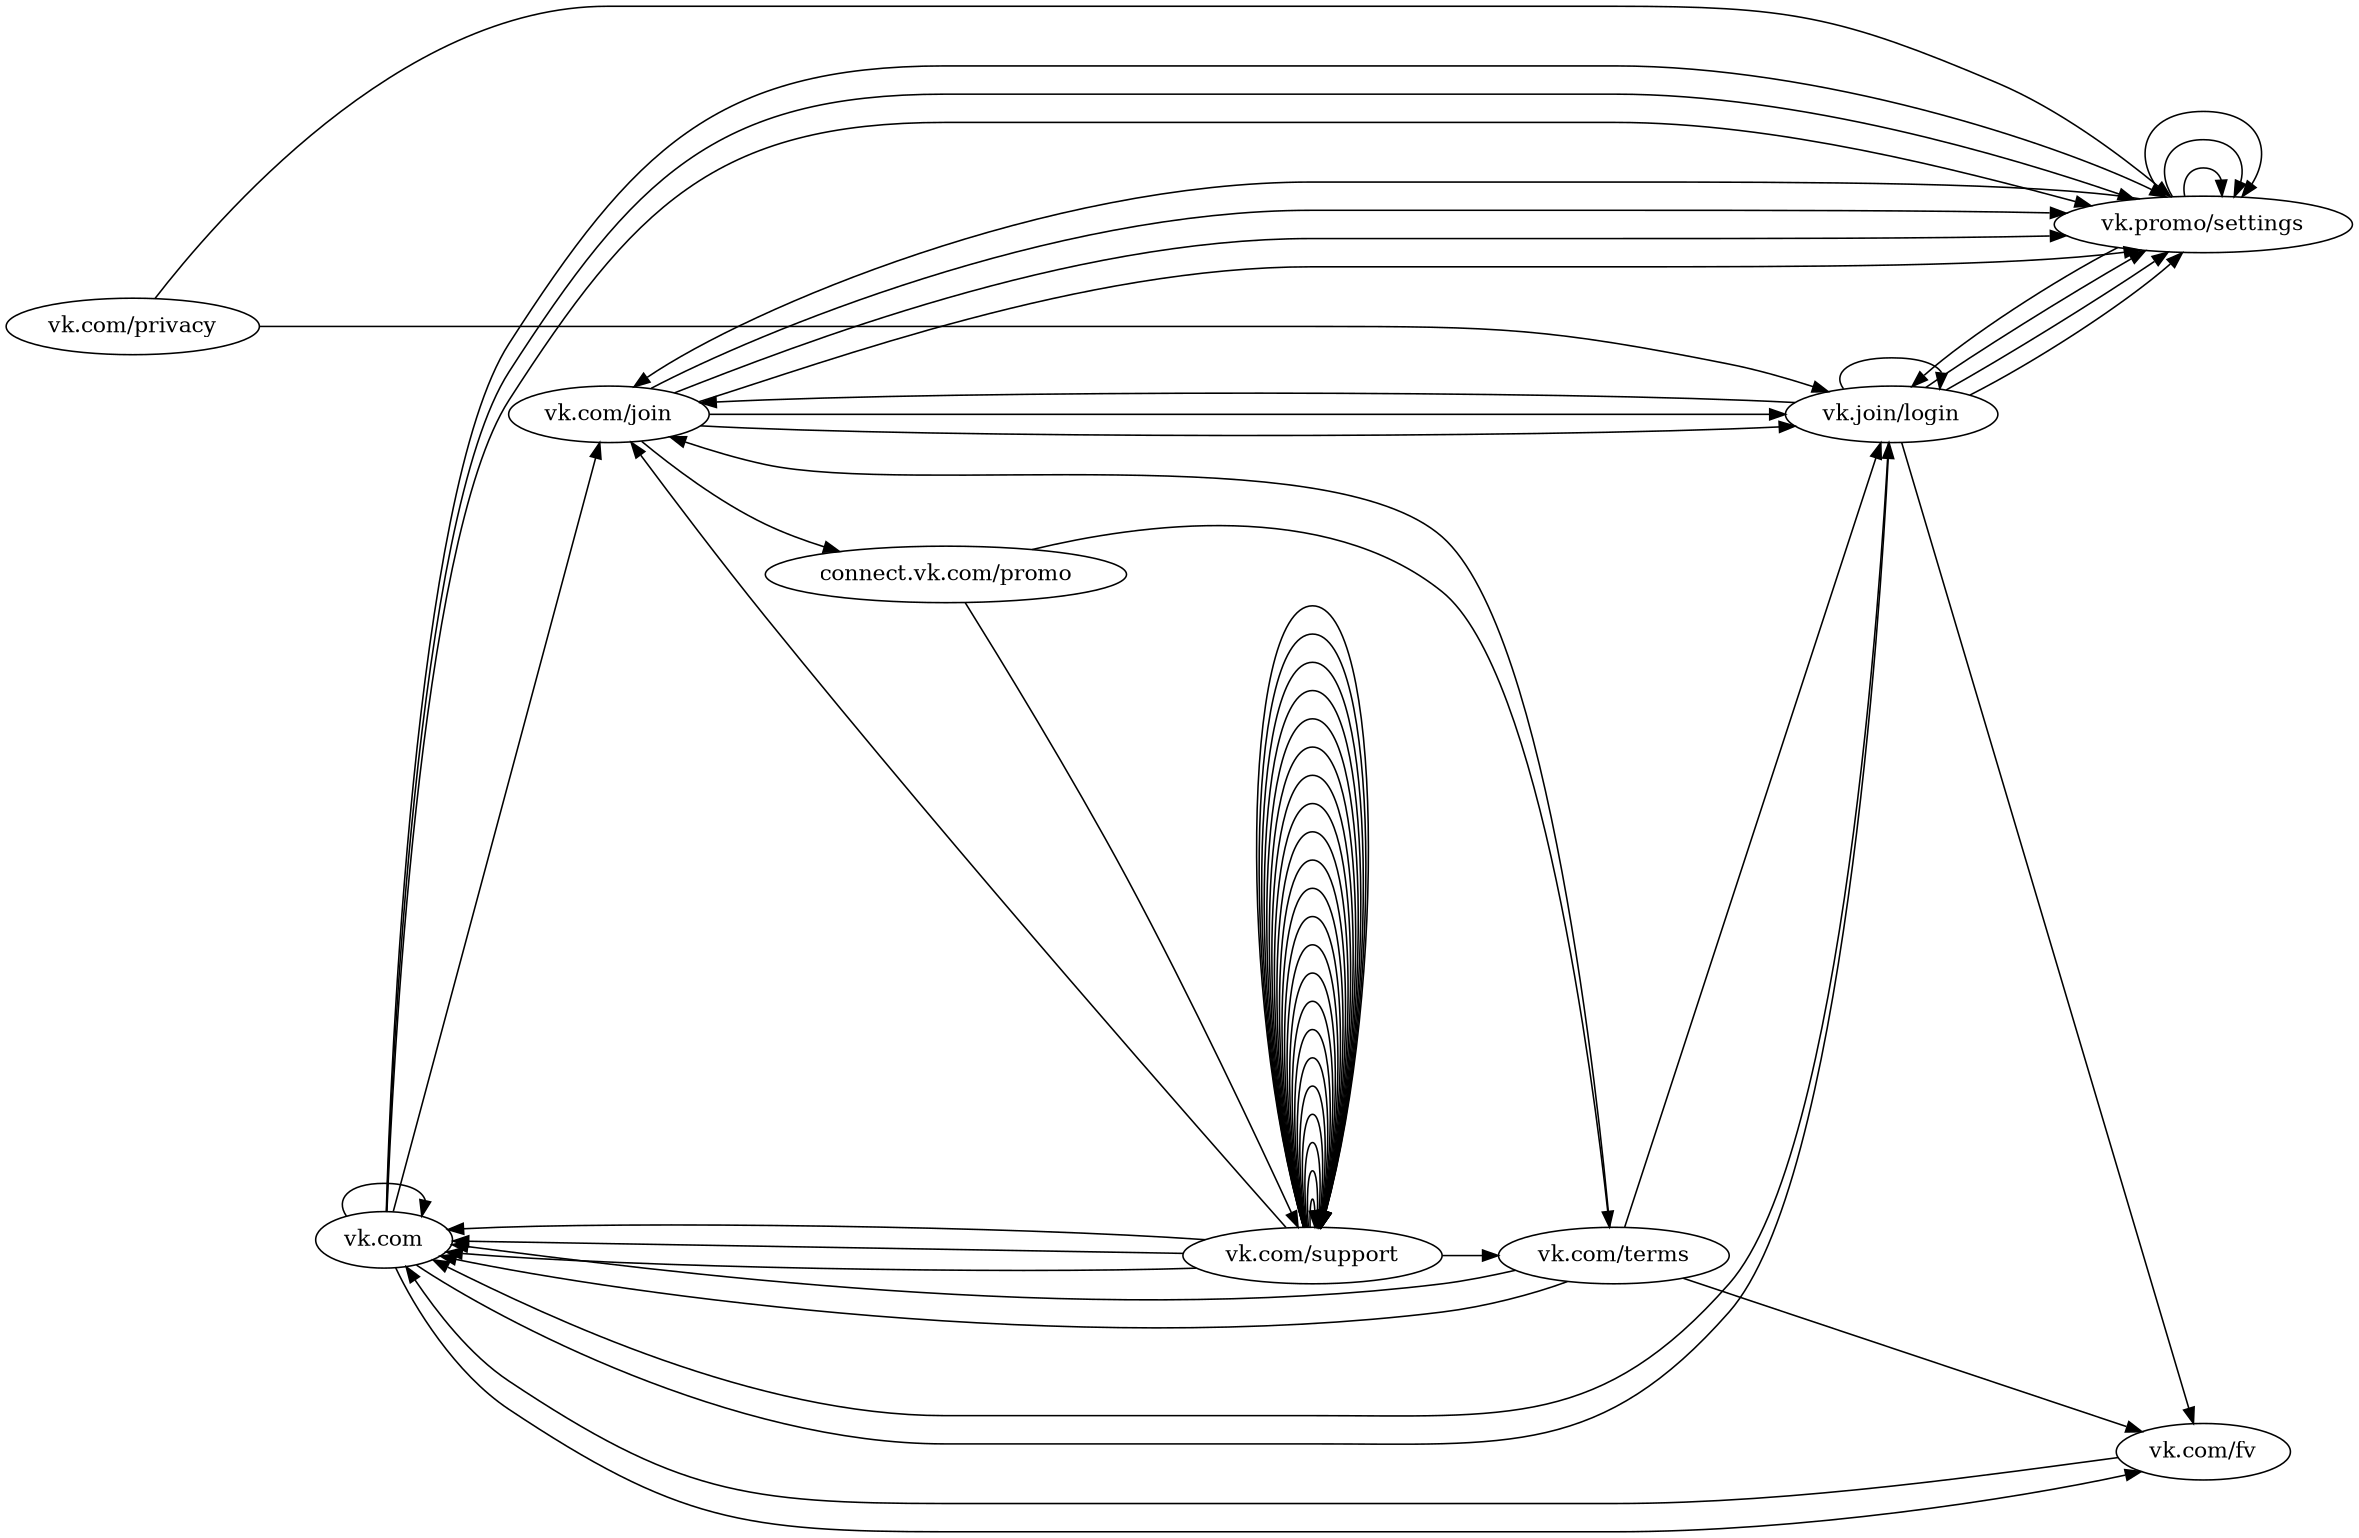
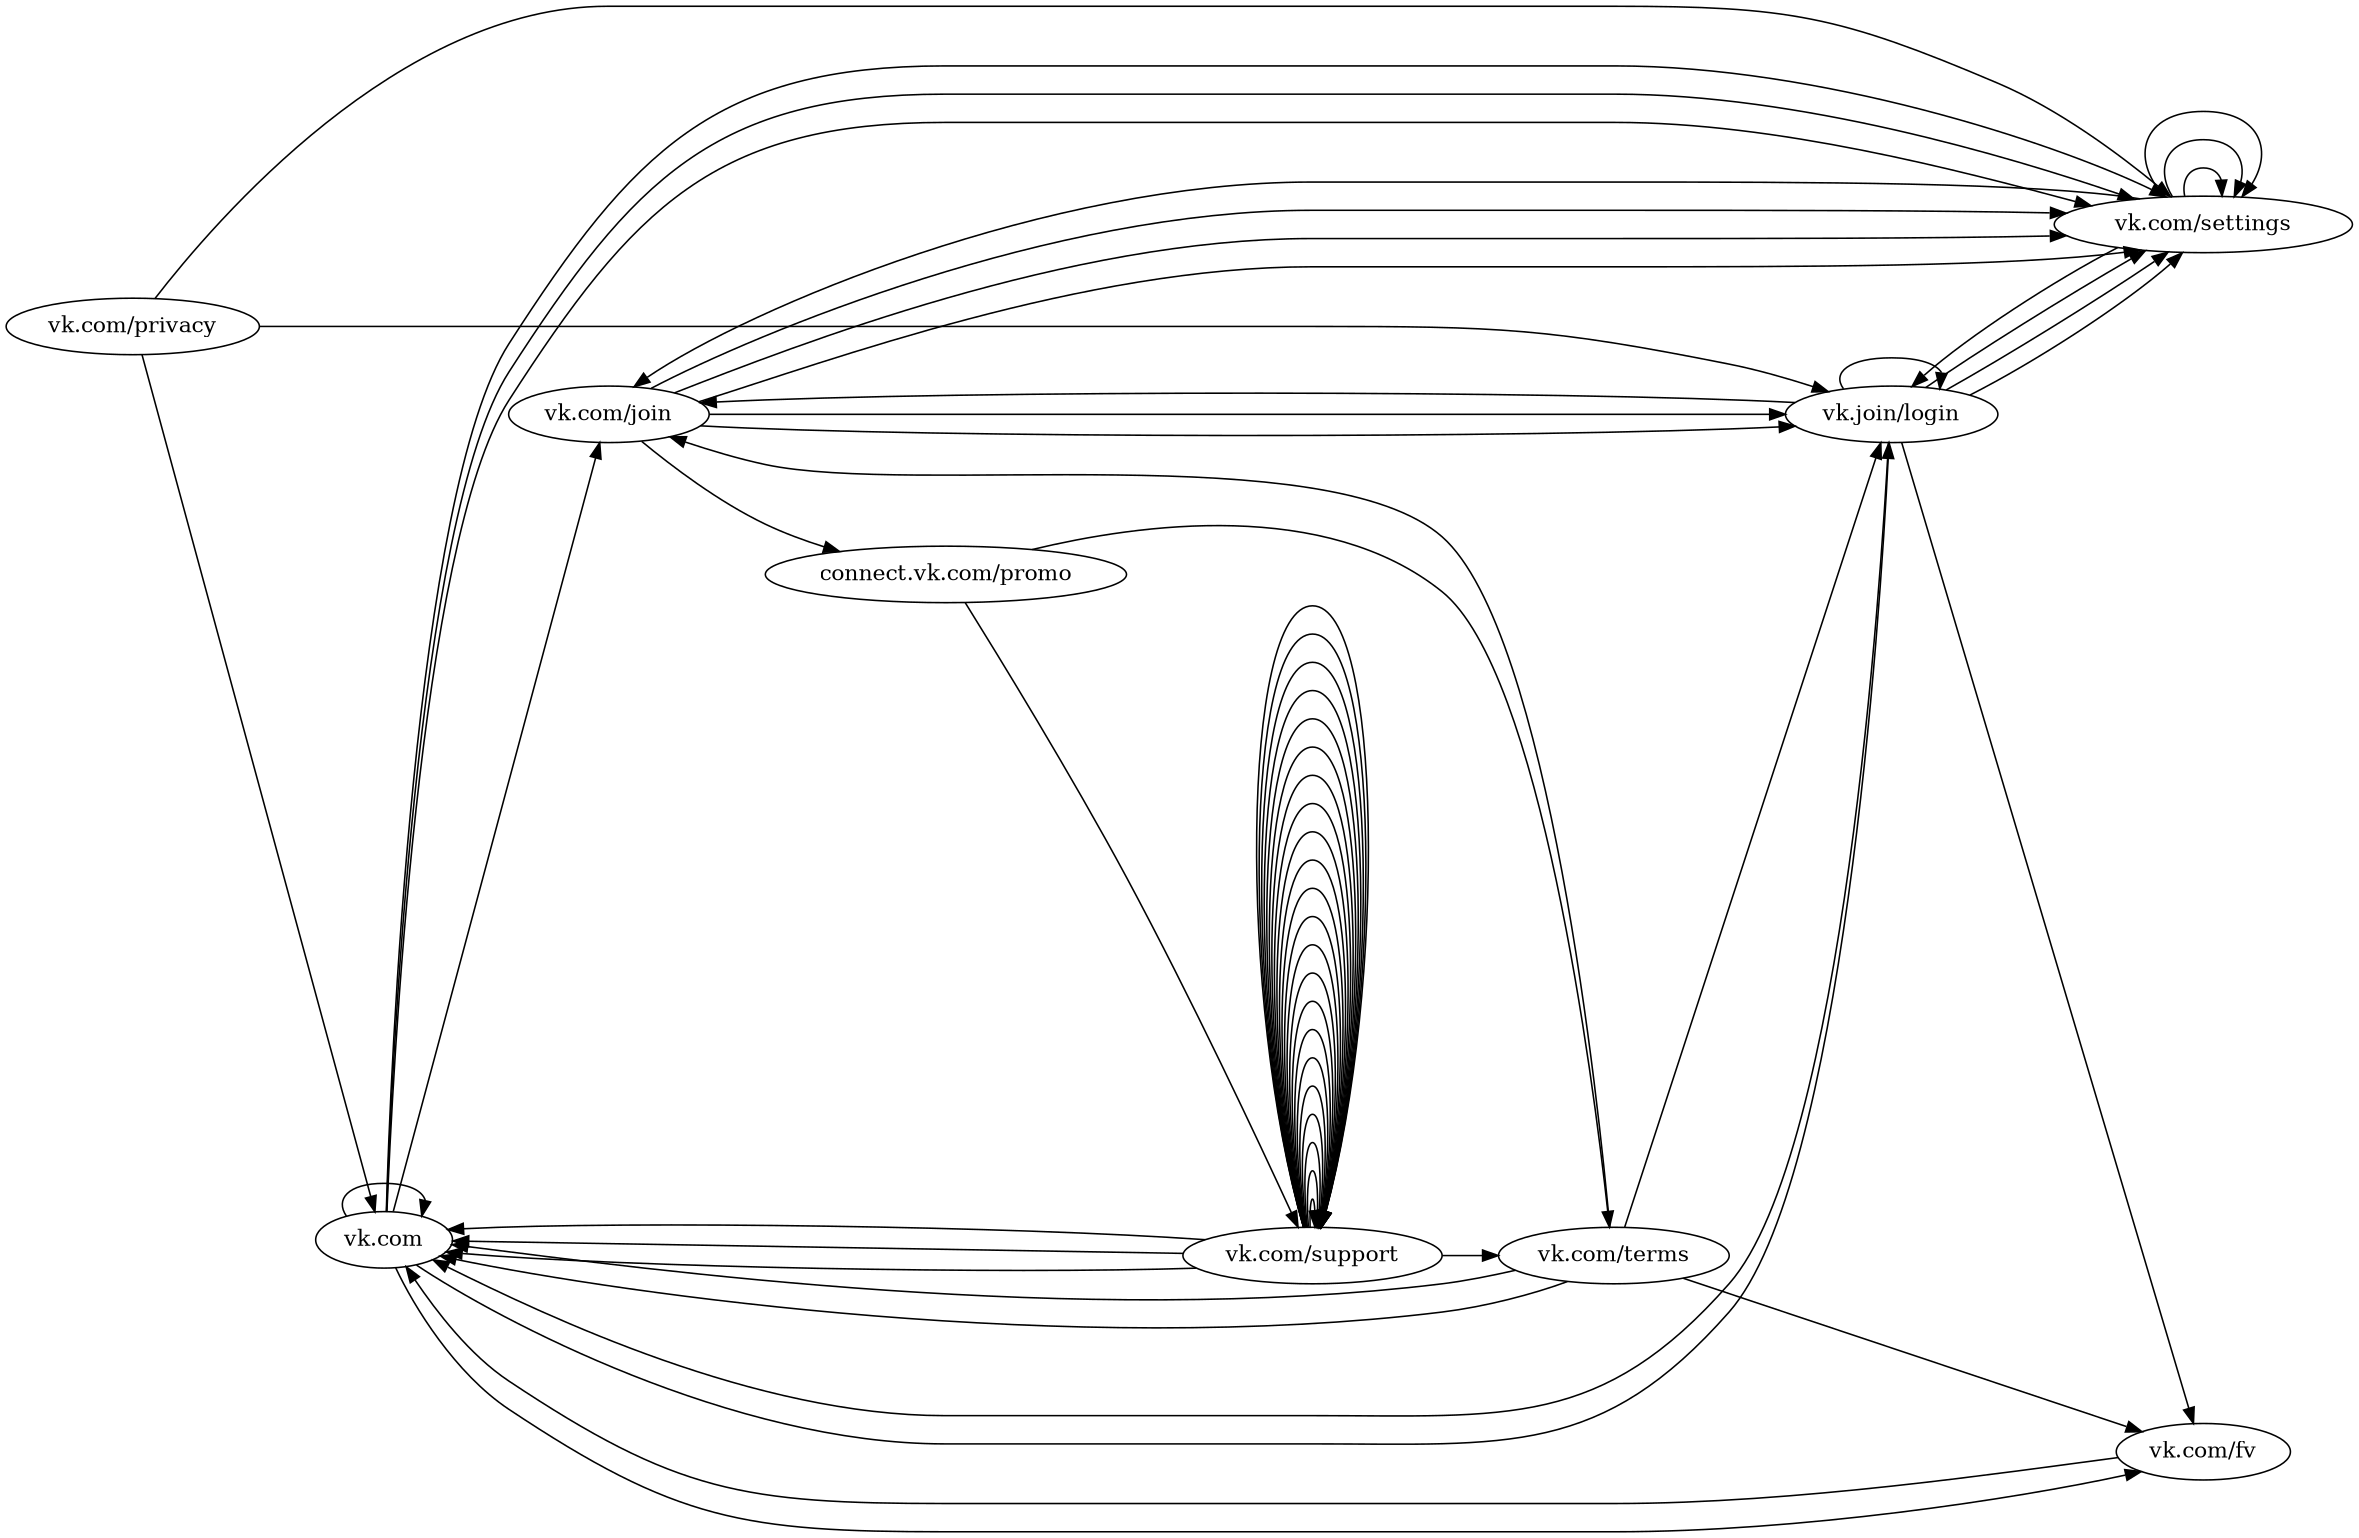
node "vk.promo/settings": label "vk.promo/settings" -> "vk.com/settings"
edge "vk.com/privacy" -> "vk.com": added
edge "vk.com/support" -> "vk.com/join": removed
